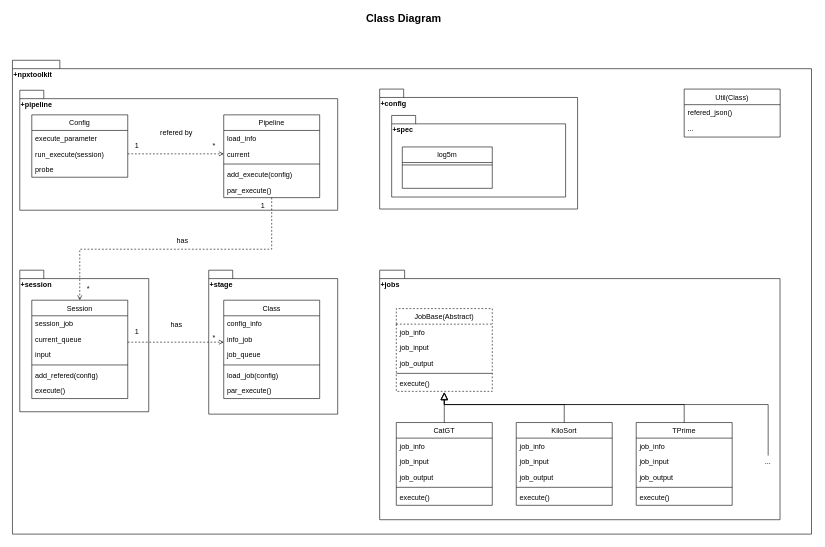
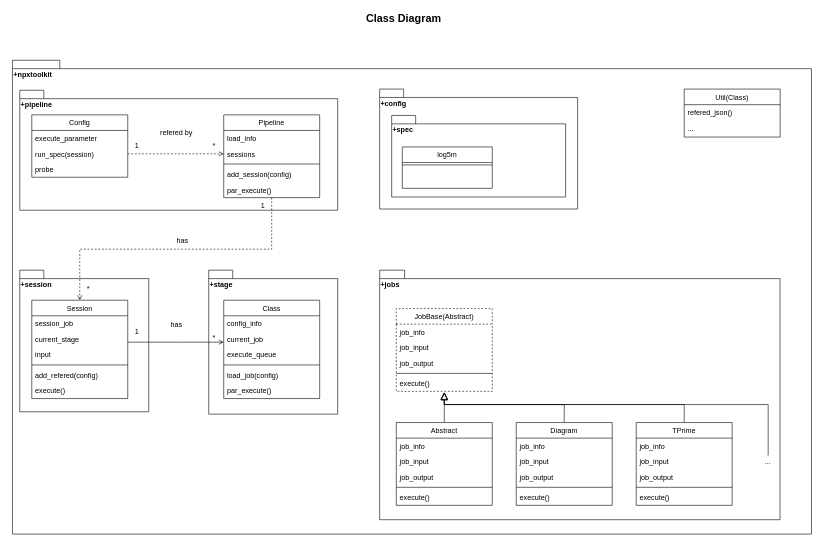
node "run_execute(session)": label "run_execute(session)" -> "run_spec(session)"
node "current": label "current" -> "sessions"
node "add_execute(config)": label "add_execute(config)" -> "add_session(config)"
node "current_queue": label "current_queue" -> "current_stage"
node "info_job": label "info_job" -> "current_job"
edge "Session" -> "Class": style dashed -> solid
node "job_queue": label "job_queue" -> "execute_queue"
node "CatGT": label "CatGT" -> "Abstract"
node "KiloSort": label "KiloSort" -> "Diagram"
